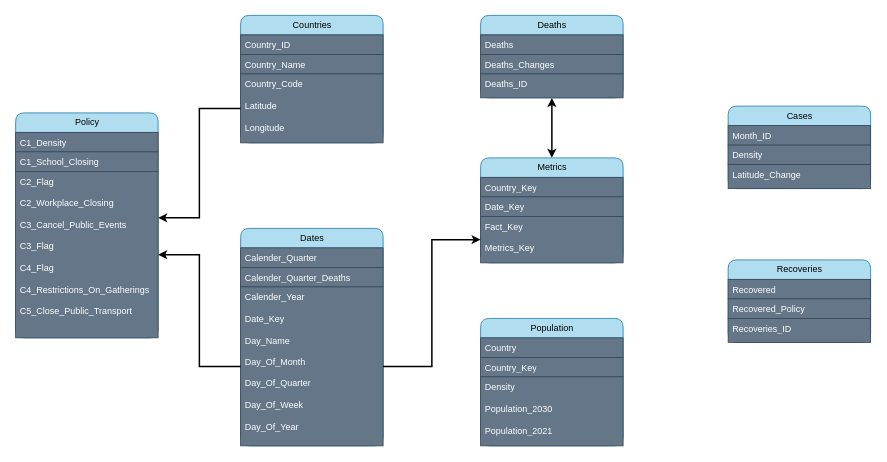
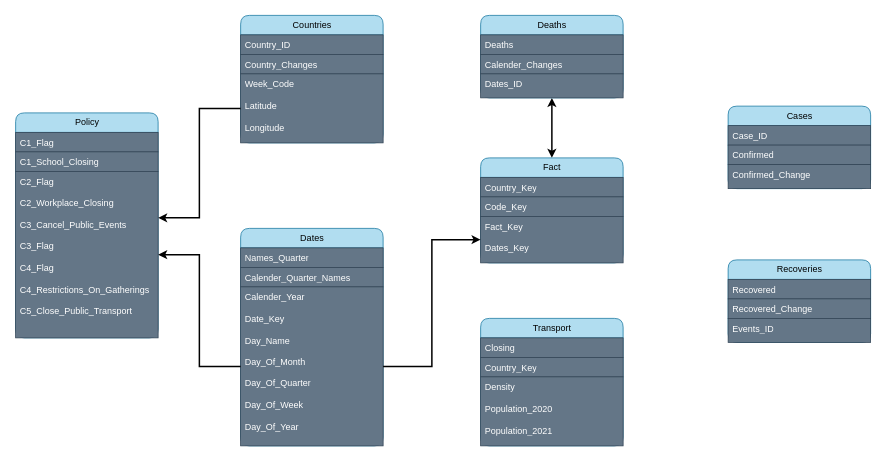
node "Country_Name": label "Country_Name" -> "Country_Changes"
node "Deaths_Changes": label "Deaths_Changes" -> "Calender_Changes"
node "Deaths_ID": label "Deaths_ID" -> "Dates_ID"
node "Country_Code Latitude Longitude": label "Country_Code Latitude Longitude" -> "Week_Code Latitude Longitude"
node "Month_ID": label "Month_ID" -> "Case_ID"
node "C1_Density": label "C1_Density" -> "C1_Flag"
node "Density": label "Density" -> "Confirmed"
node "Metrics": label "Metrics" -> "Fact"
node "Latitude_Change": label "Latitude_Change" -> "Confirmed_Change"
node "Date_Key": label "Date_Key" -> "Code_Key"
node "Fact_Key Metrics_Key": label "Fact_Key Metrics_Key" -> "Fact_Key Dates_Key"
node "Calender_Quarter": label "Calender_Quarter" -> "Names_Quarter"
node "Calender_Quarter_Deaths": label "Calender_Quarter_Deaths" -> "Calender_Quarter_Names"
node "Recovered_Policy": label "Recovered_Policy" -> "Recovered_Change"
node "Population": label "Population" -> "Transport"
node "Recoveries_ID": label "Recoveries_ID" -> "Events_ID"
node "Country": label "Country" -> "Closing"
node "Density Population_2030 Population_2021": label "Density Population_2030 Population_2021" -> "Density Population_2020 Population_2021"
